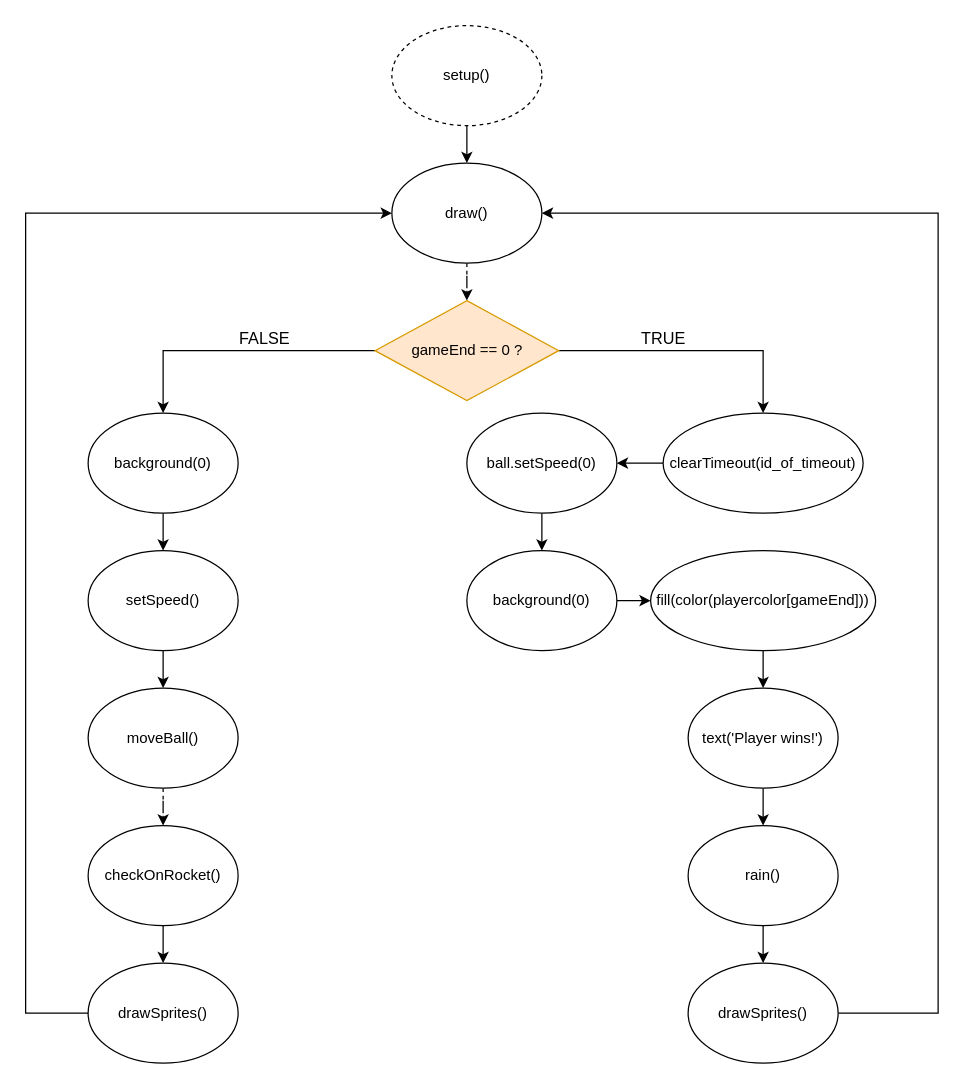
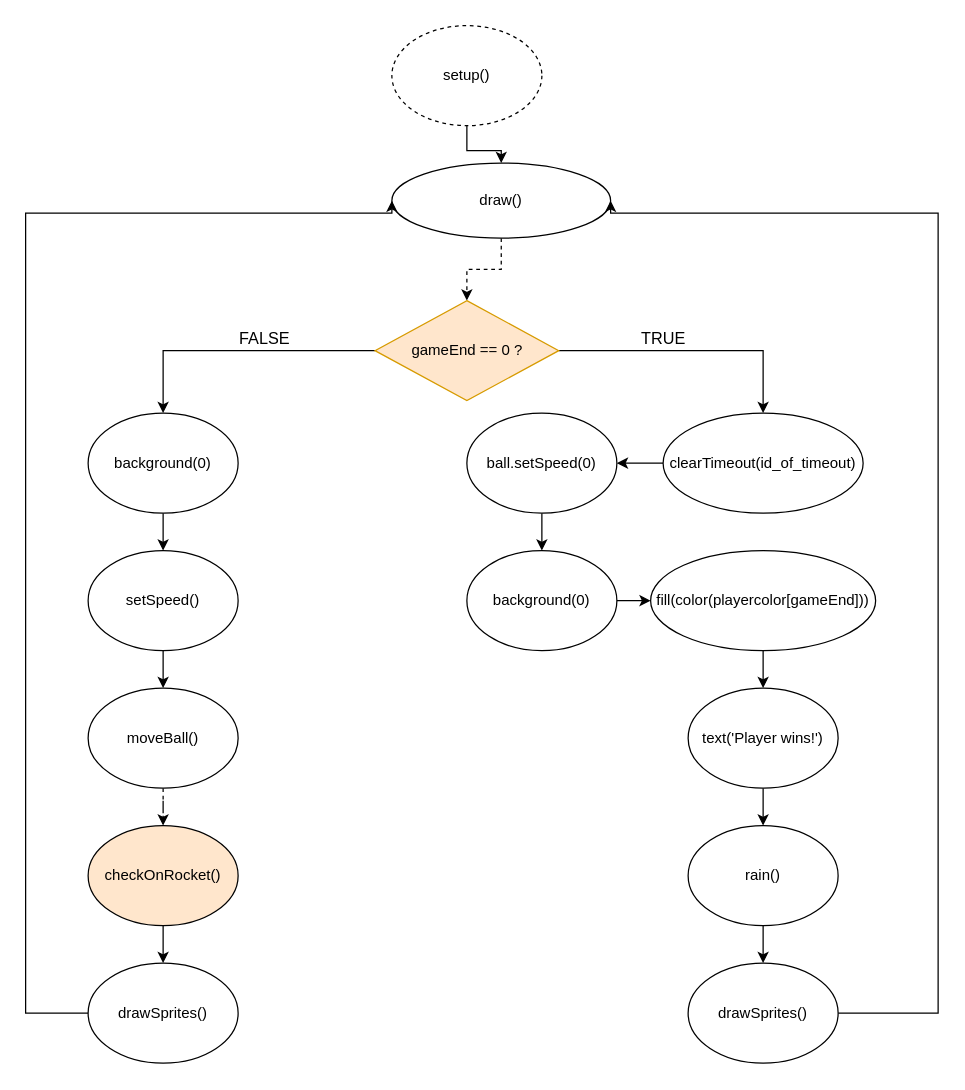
node "draw()": size 150x100 -> 219x75
node "checkOnRocket()": fillcolor #ffffff -> #ffe6cc
